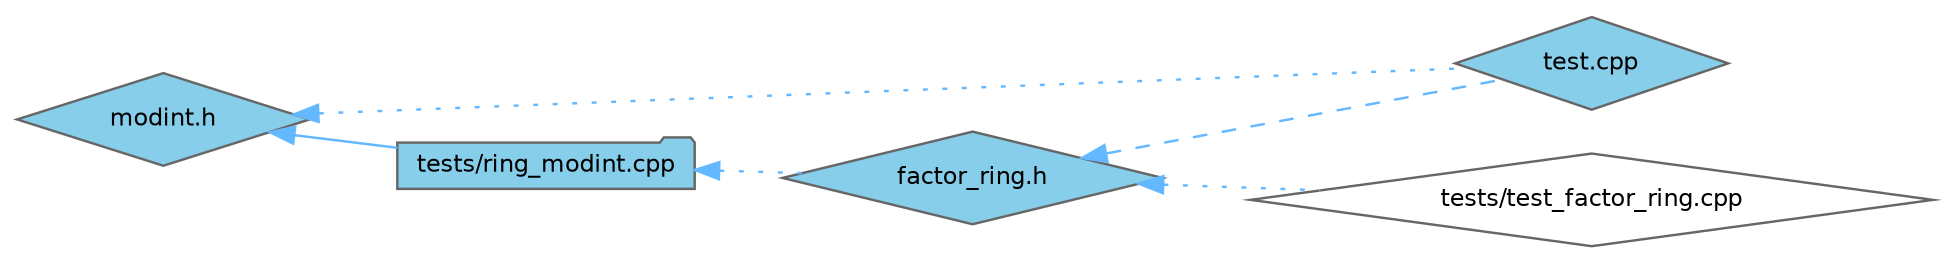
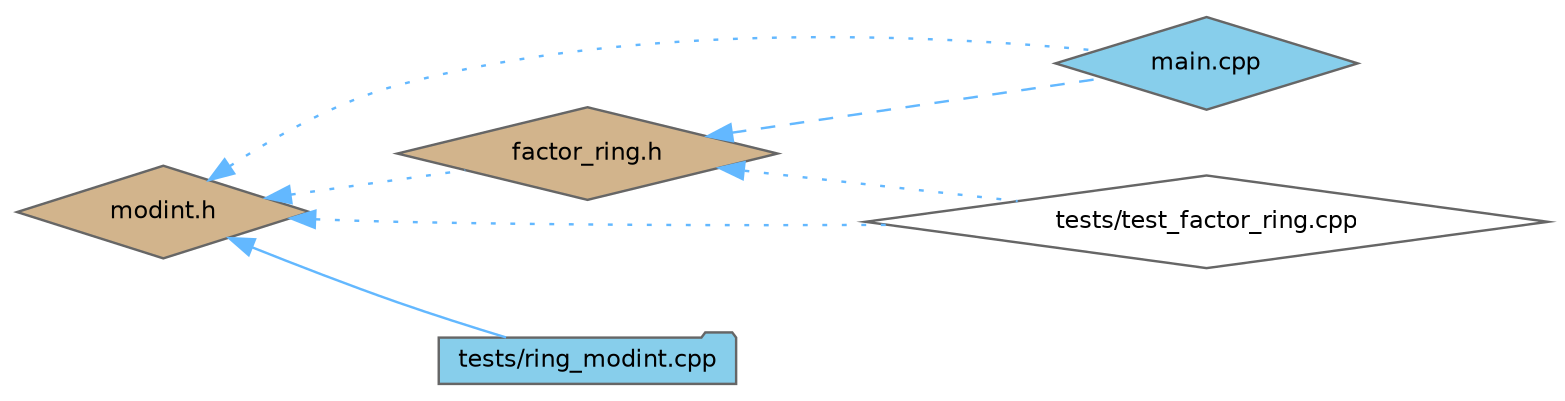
node "test.cpp": label "test.cpp" -> "main.cpp"
node "modint.h": fillcolor skyblue -> tan
edge "factor_ring.h" -> "tests/ring_modint.cpp": now "factor_ring.h" -> "modint.h"
node "factor_ring.h": fillcolor skyblue -> tan
edge "tests/test_factor_ring.cpp" -> "modint.h": added
